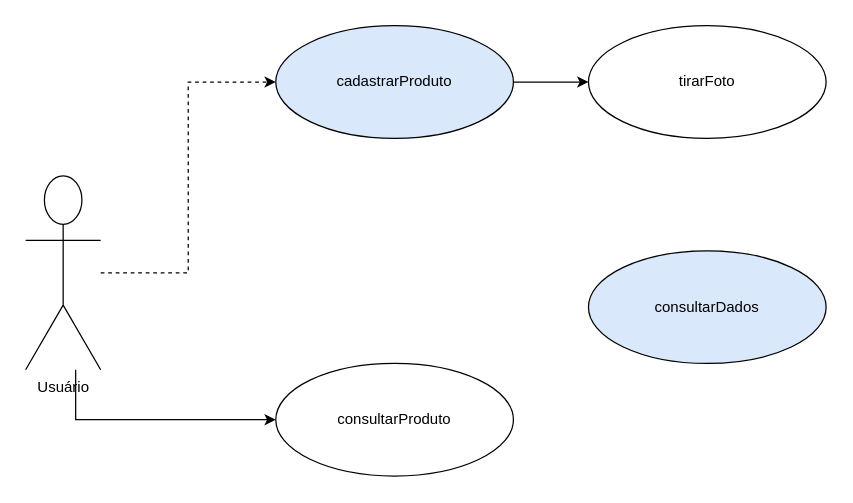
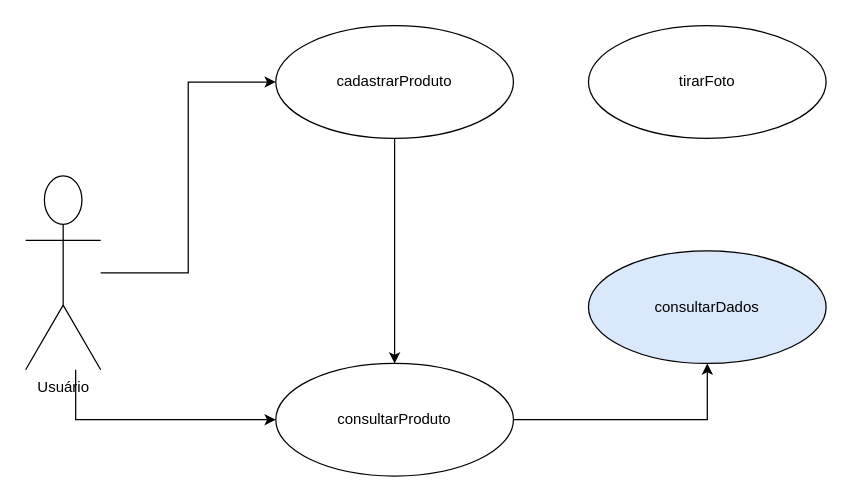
node "cadastrarProduto": fillcolor #dae8fc -> #ffffff
edge "cadastrarProduto" -> "tirarFoto": now "cadastrarProduto" -> "consultarProduto"
edge "Usuário" -> "cadastrarProduto": style dashed -> solid
edge "consultarProduto" -> "consultarDados": added
